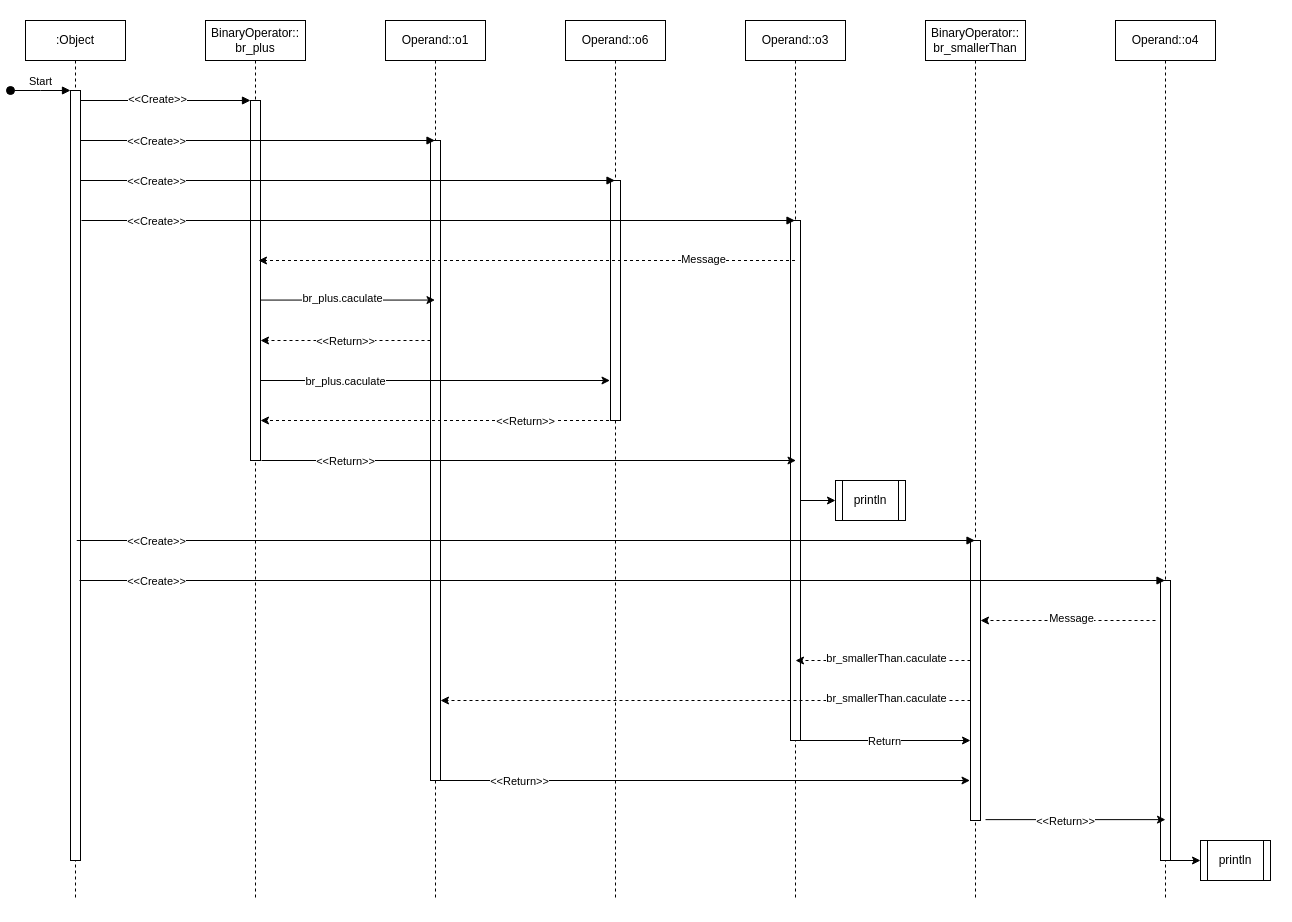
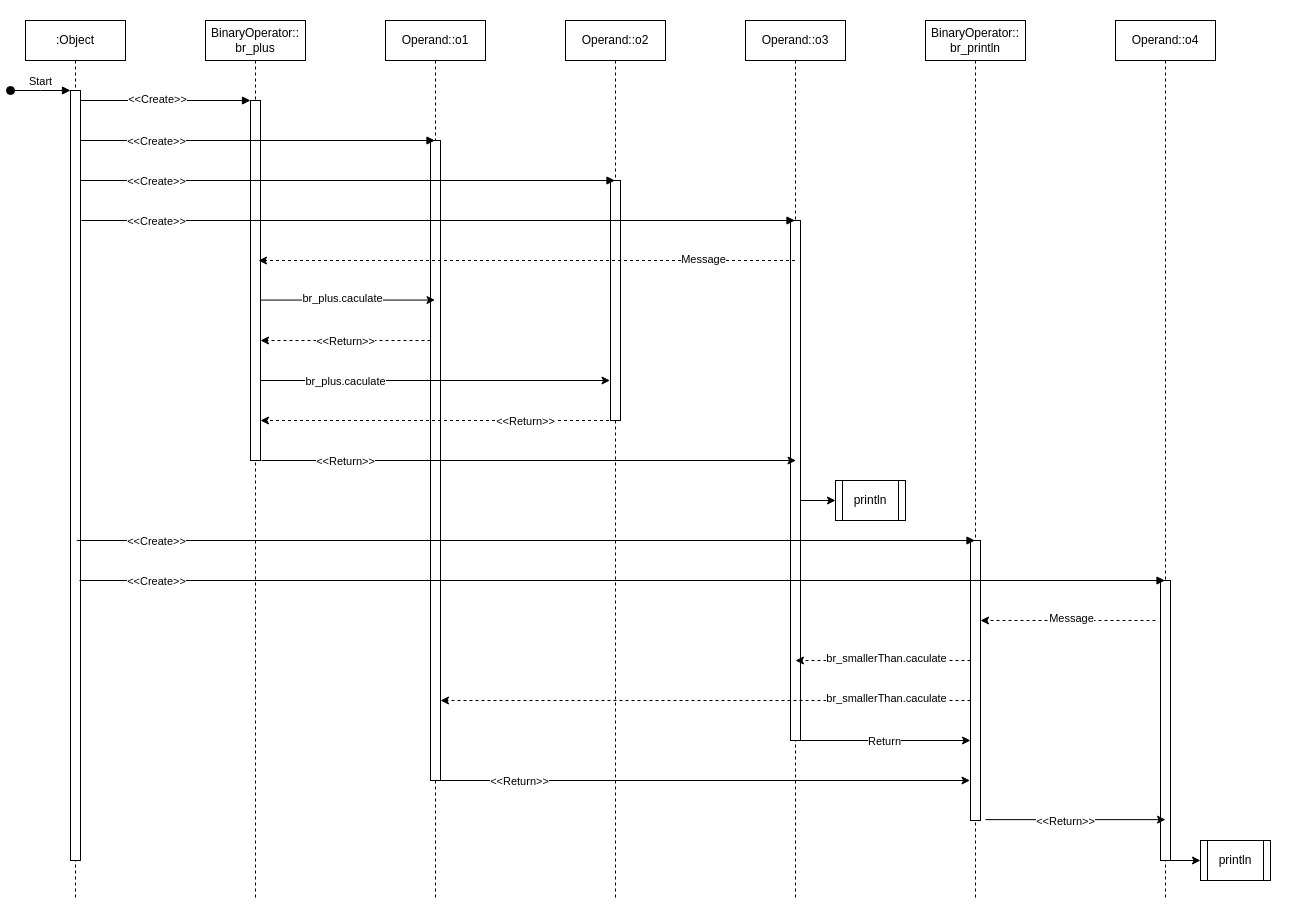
node "Operand::o6": label "Operand::o6" -> "Operand::o2"
node "BinaryOperator:: br_smallerThan": label "BinaryOperator:: br_smallerThan" -> "BinaryOperator:: br_println"
